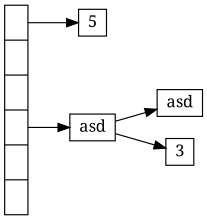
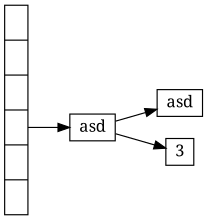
node "5": removed
